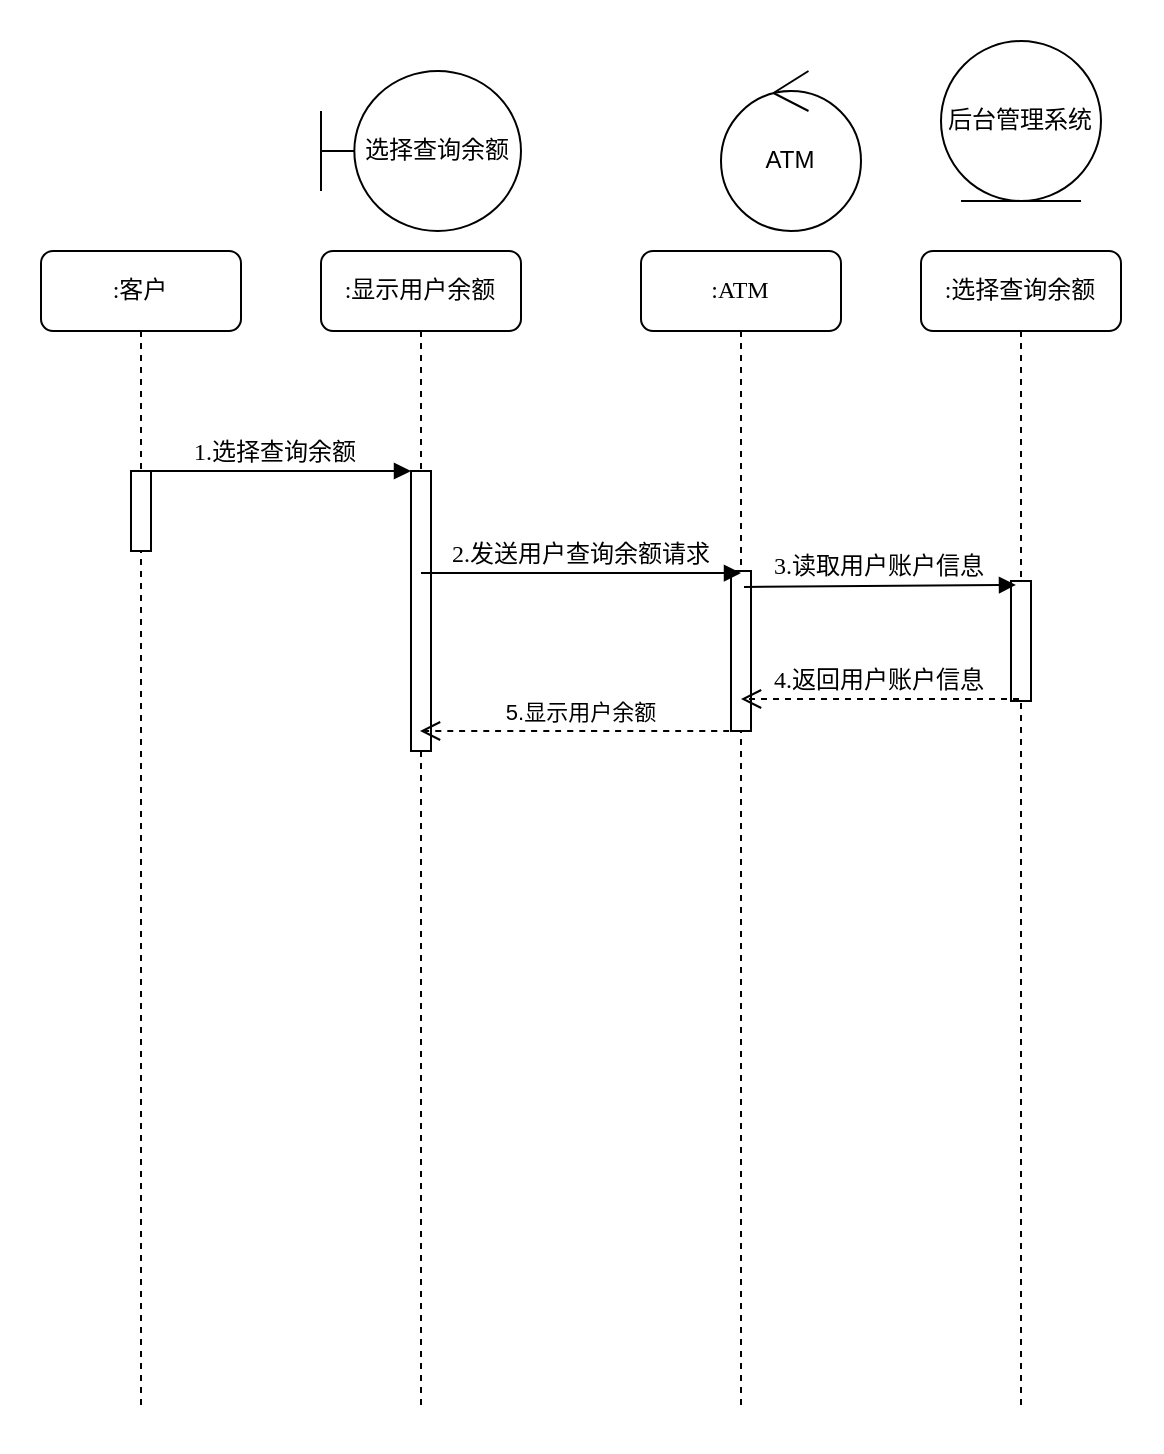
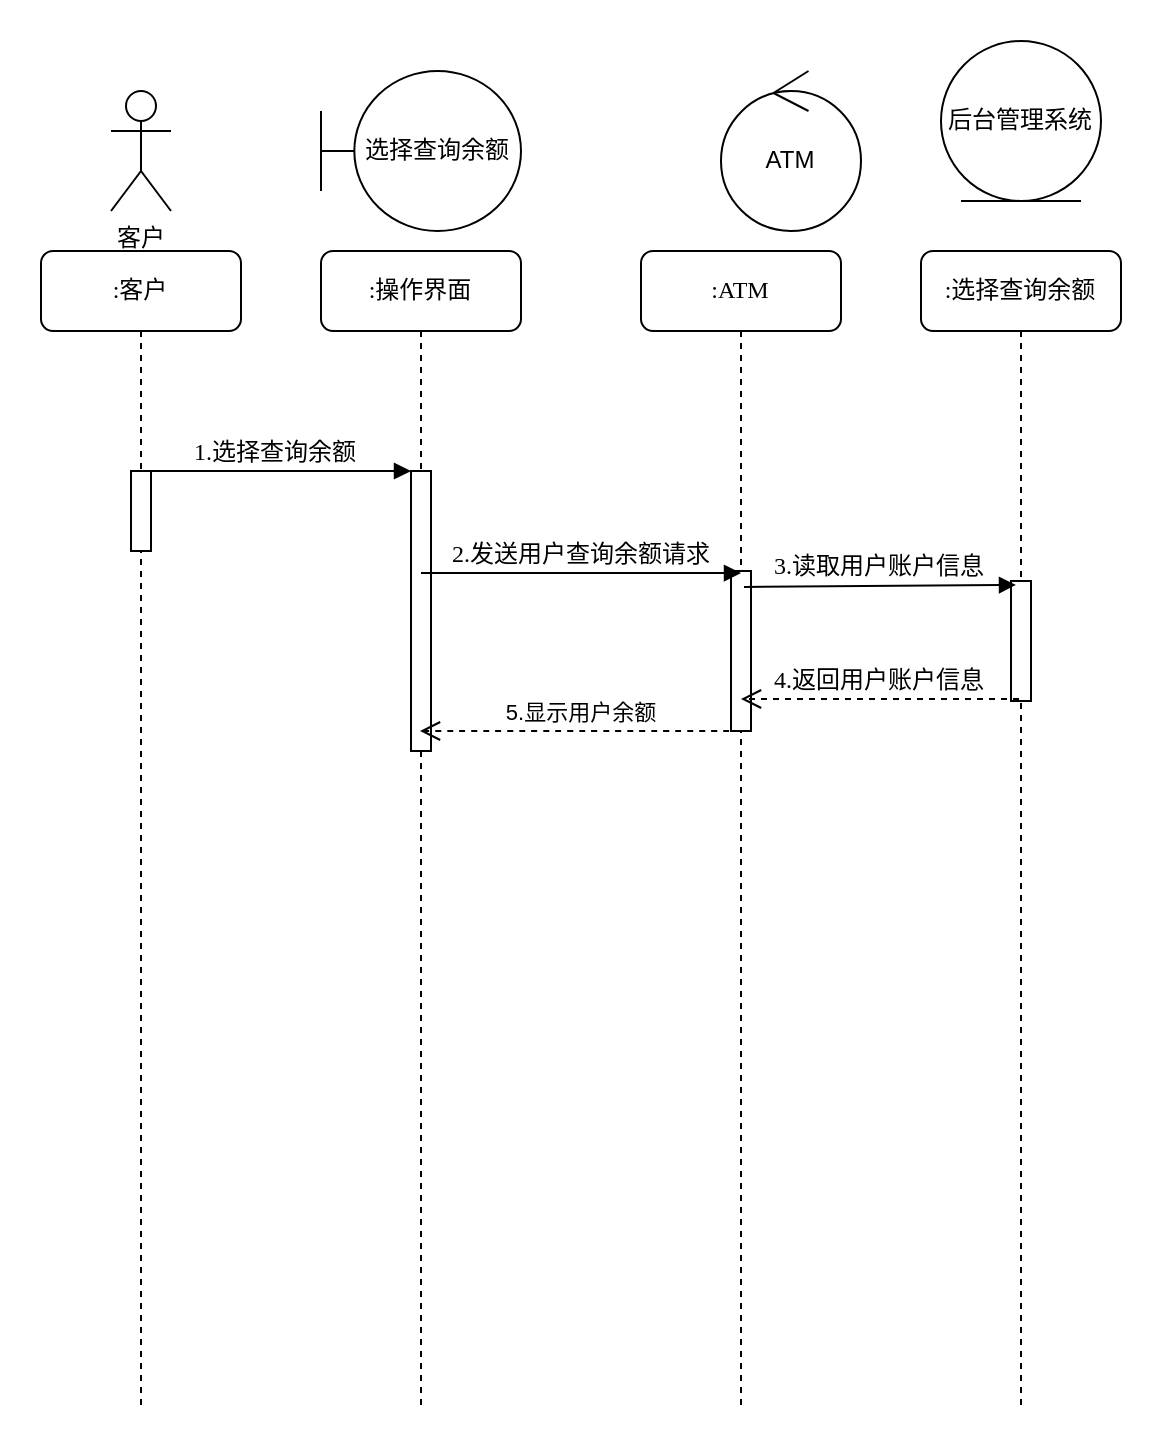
node "客户": added
node ":显示用户余额": label ":显示用户余额" -> ":操作界面"
